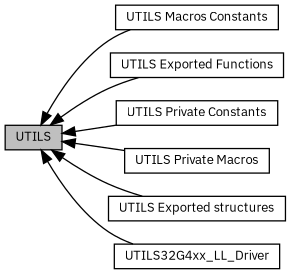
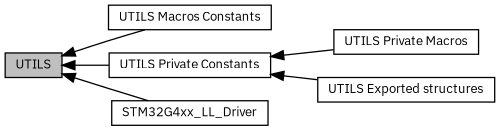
node "UTILS Exported Functions": removed
edge "UTILS Private Macros" -> "UTILS": now "UTILS Private Macros" -> "UTILS Private Constants"
edge "UTILS Exported structures" -> "UTILS": now "UTILS Exported structures" -> "UTILS Private Constants"
node "UTILS32G4xx_LL_Driver": label "UTILS32G4xx_LL_Driver" -> "STM32G4xx_LL_Driver"
